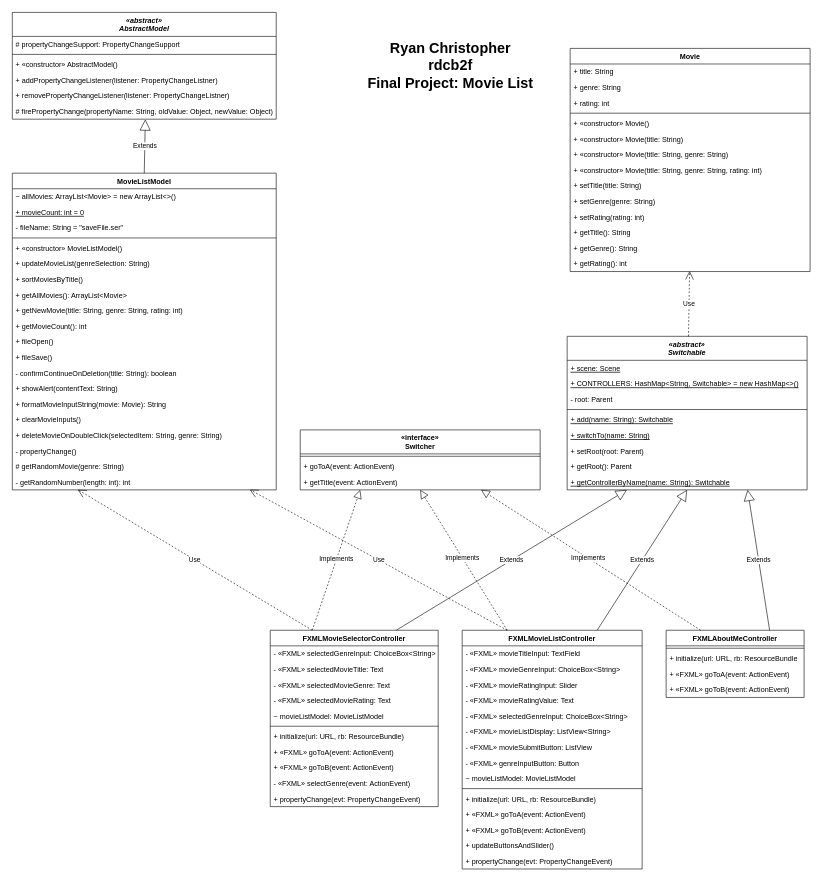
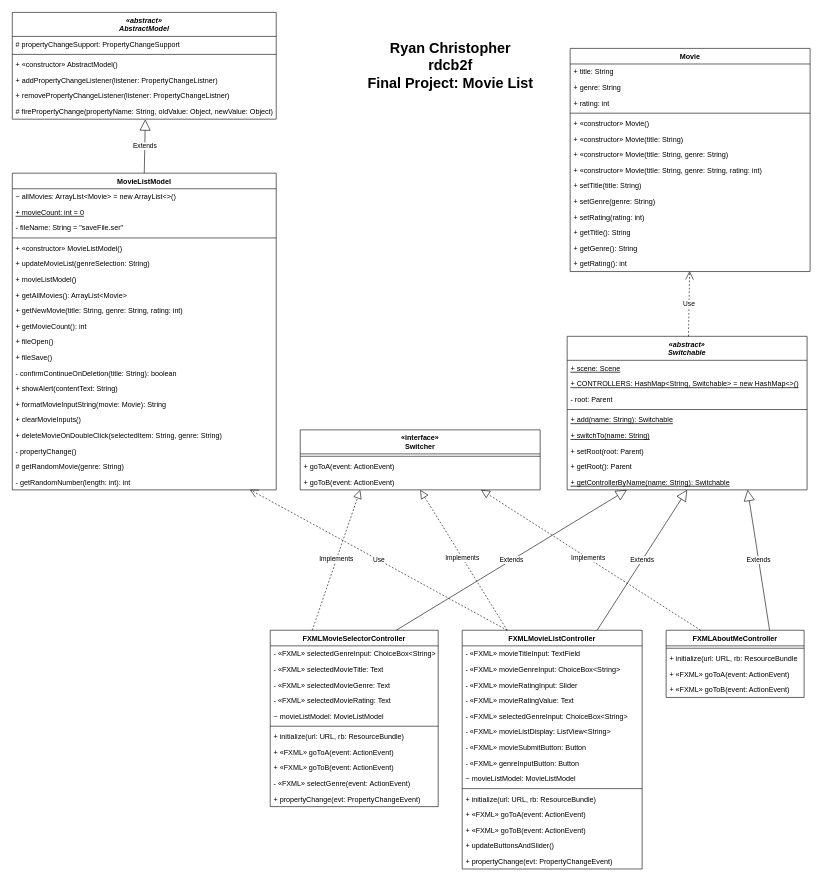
node "+ sortMoviesByTitle()": label "+ sortMoviesByTitle()" -> "+ movieListModel()"
node "+ getTitle(event: ActionEvent)": label "+ getTitle(event: ActionEvent)" -> "+ goToB(event: ActionEvent)"
edge "FXMLMovieSelectorController" -> "- getRandomNumber(length: int): int": removed, label "Use"
node "- «FXML» movieSubmitButton: ListView": label "- «FXML» movieSubmitButton: ListView" -> "- «FXML» movieSubmitButton: Button"
